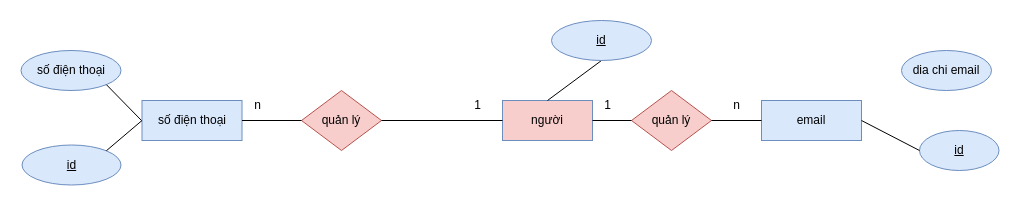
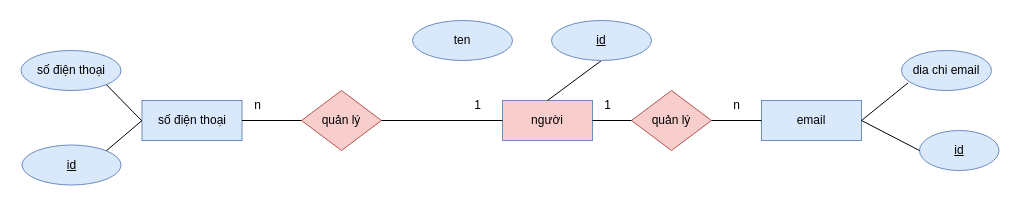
node "ten": added
edge "dia chi email" -- "email": added
